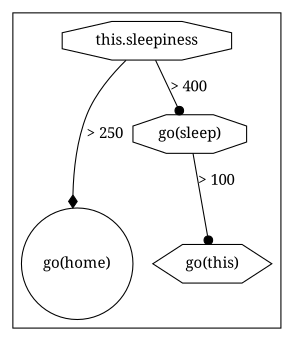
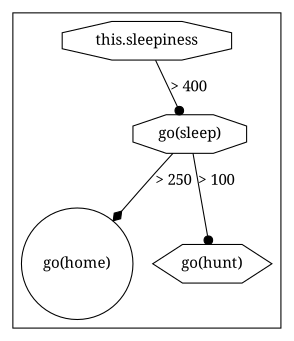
edge "this.sleepiness" -> "go(home)": now "go(sleep)" -> "go(home)"
node "go(this)": label "go(this)" -> "go(hunt)"
